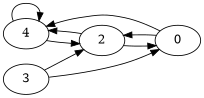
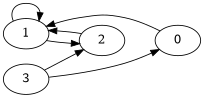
node "4": label "4" -> "1"
edge "0" -> "2": removed
edge "2" -> "0": removed
